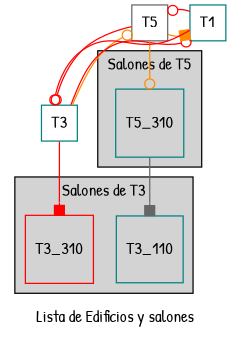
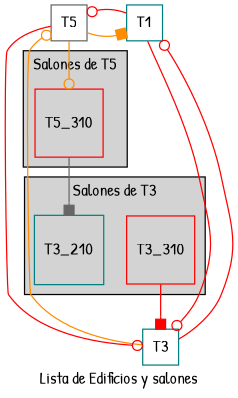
node "T5_310": color teal -> red
edge "T3" -> "T3_310": reversed
node "T3_110": label "T3_110" -> "T3_210"
